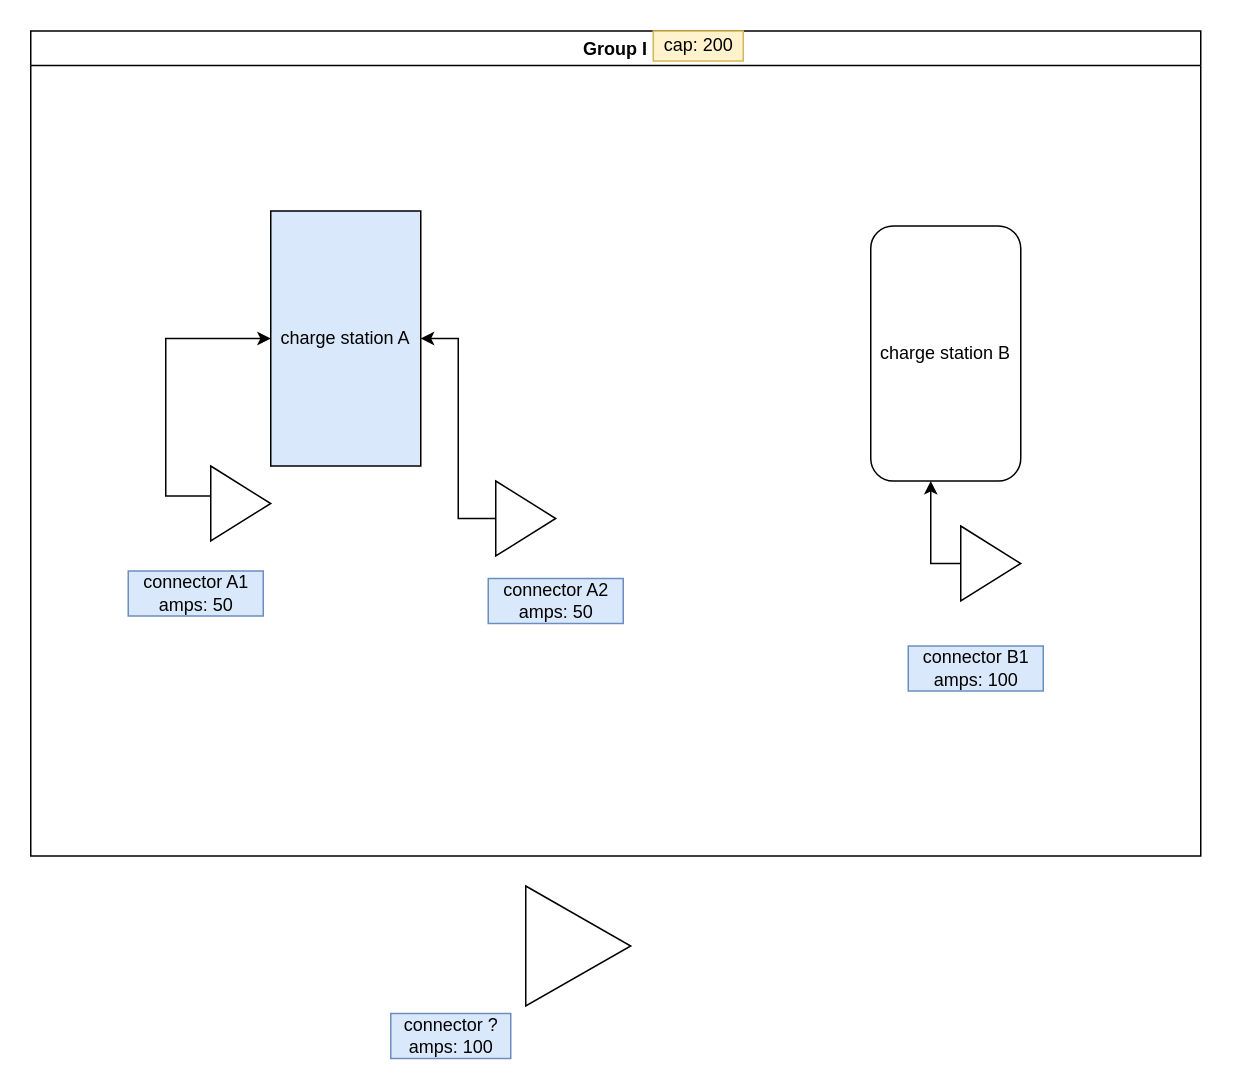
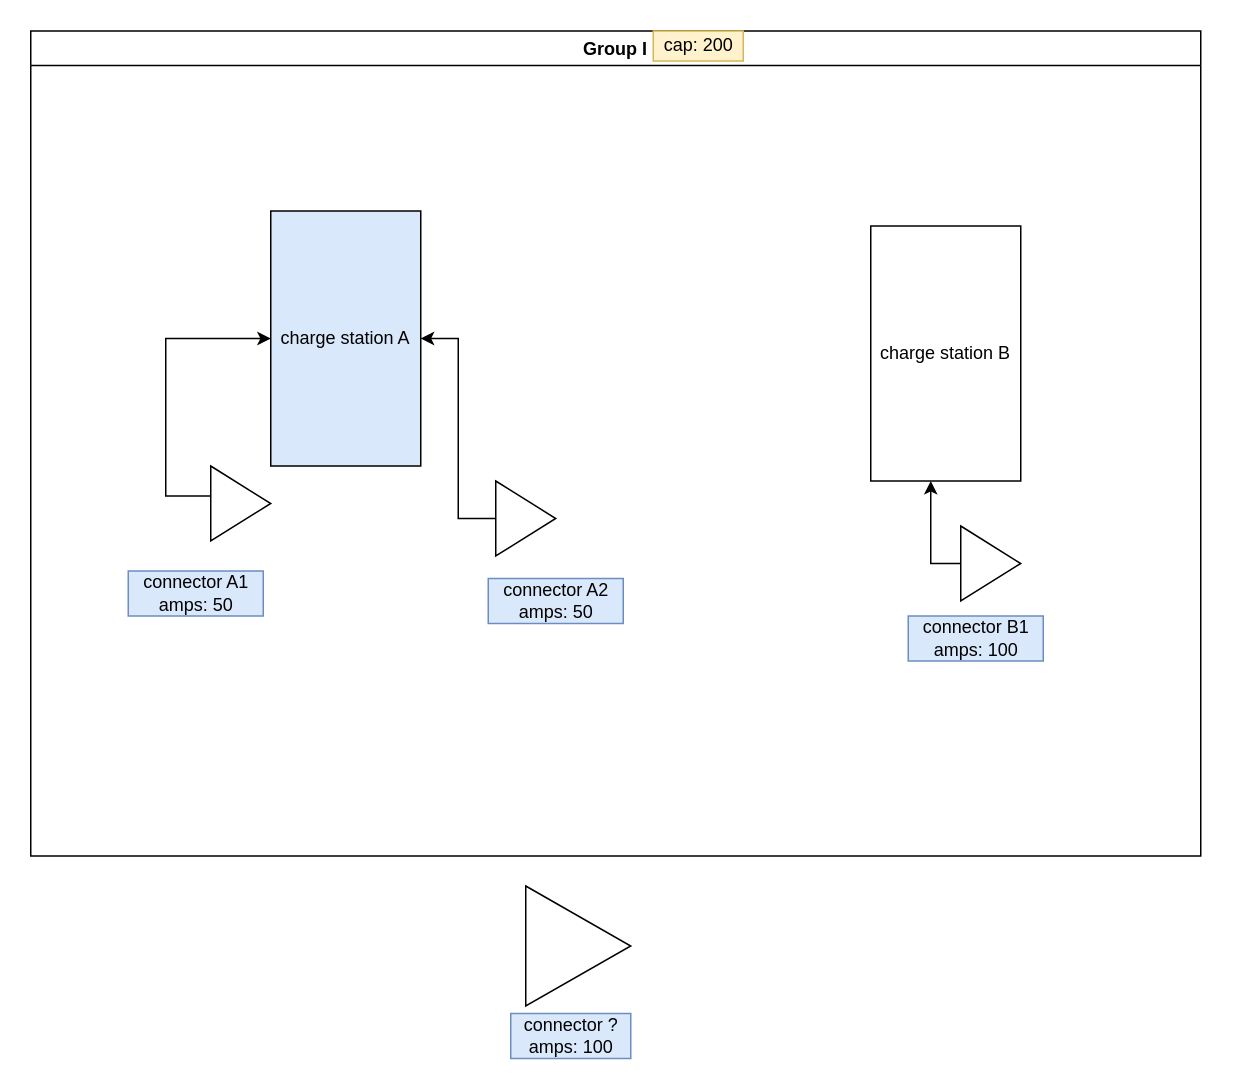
node "charge station B": shape rounded rectangle -> rectangle
node "connector B1 amps: 100": moved (976, 668) -> (976, 638)
node "connector ? amps: 100": moved (451, 1036) -> (571, 1036)
